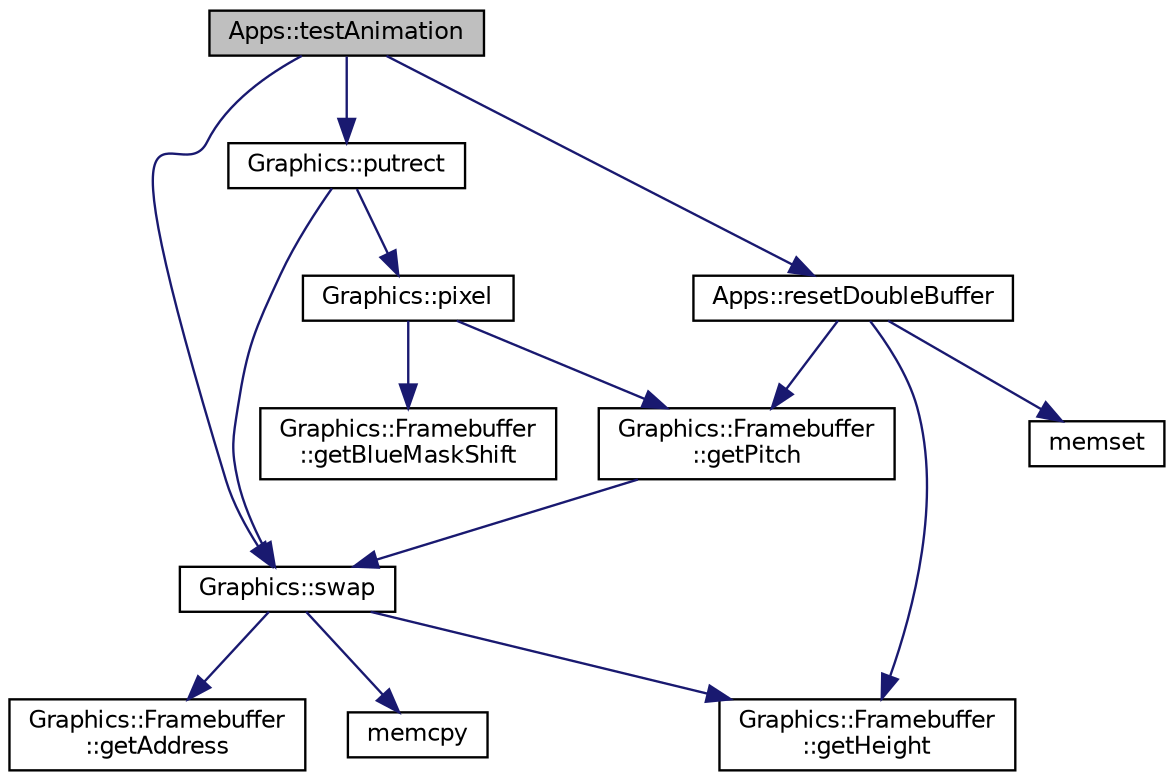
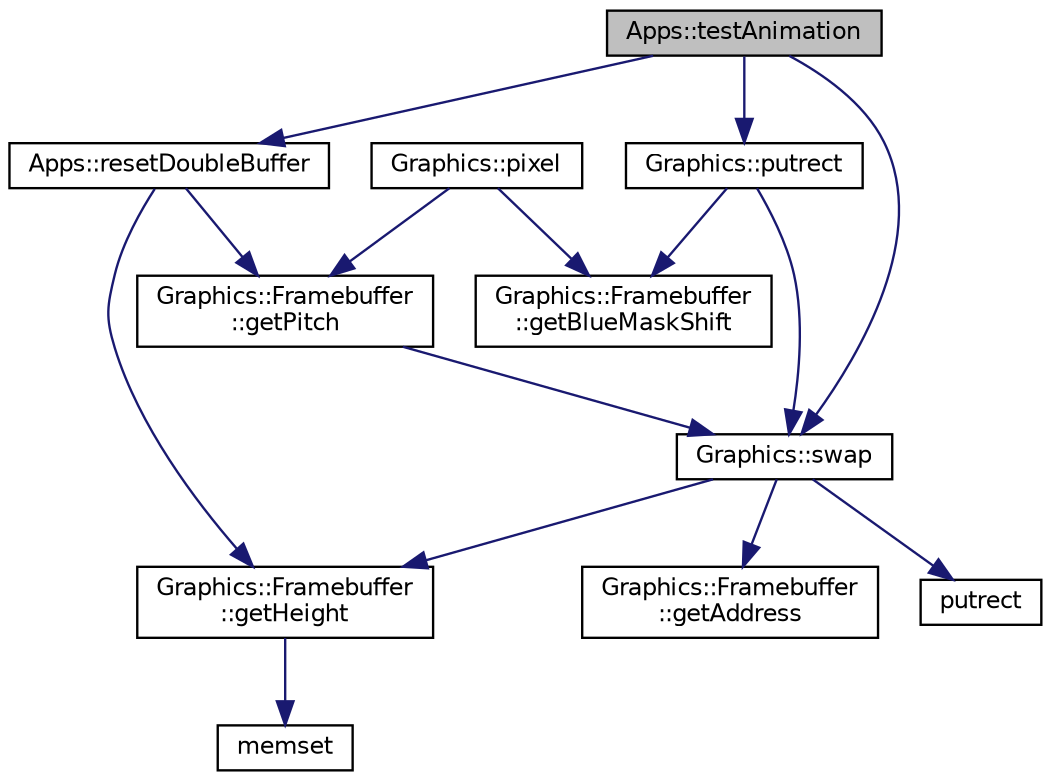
edge "Graphics::putrect" -> "Graphics::pixel": now "Graphics::putrect" -> "Graphics::Framebuffer ::getBlueMaskShift"
edge "Apps::resetDoubleBuffer" -> "memset": now "Graphics::Framebuffer ::getHeight" -> "memset"
node "memcpy": label "memcpy" -> "putrect"
